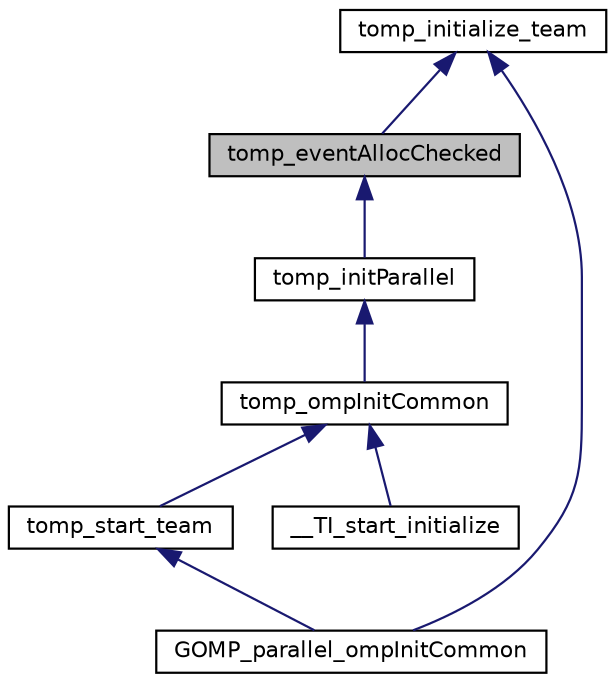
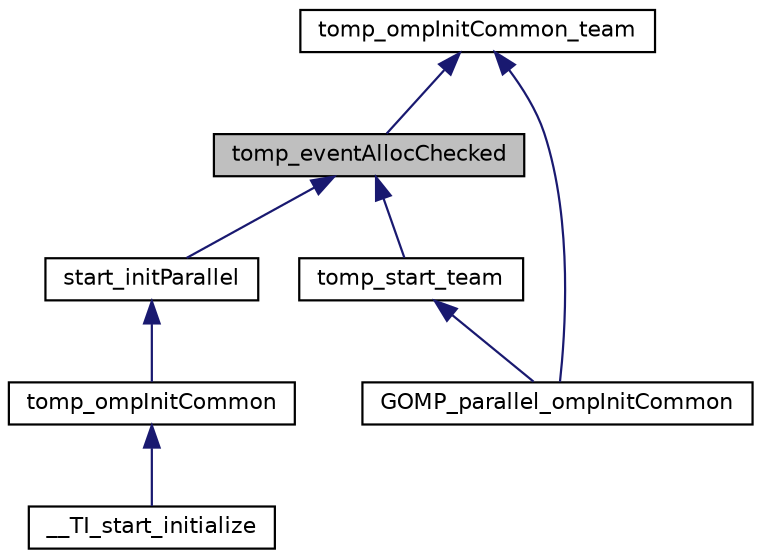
node "tomp_initialize_team": label "tomp_initialize_team" -> "tomp_ompInitCommon_team"
node "tomp_initParallel": label "tomp_initParallel" -> "start_initParallel"
edge "tomp_start_team" -> "tomp_ompInitCommon": now "tomp_start_team" -> "tomp_eventAllocChecked"
